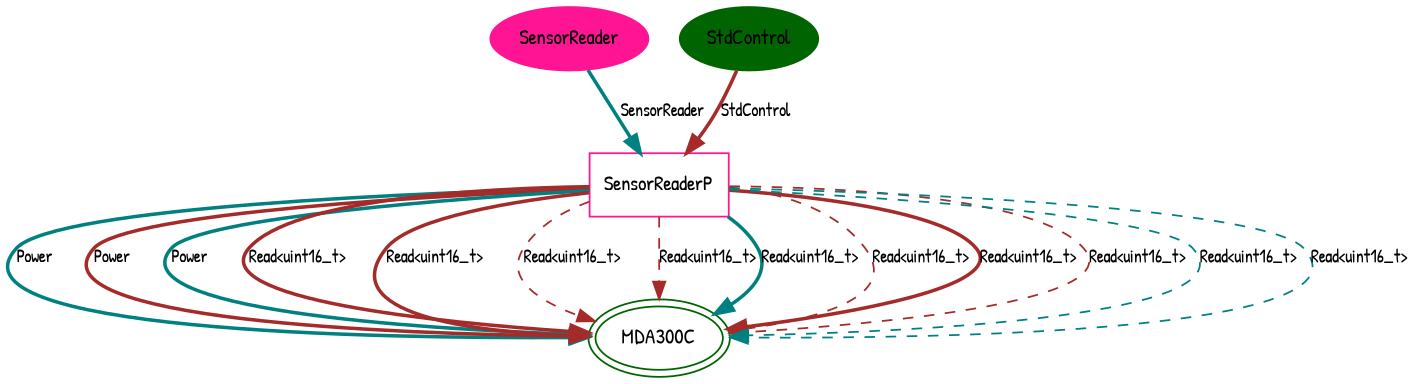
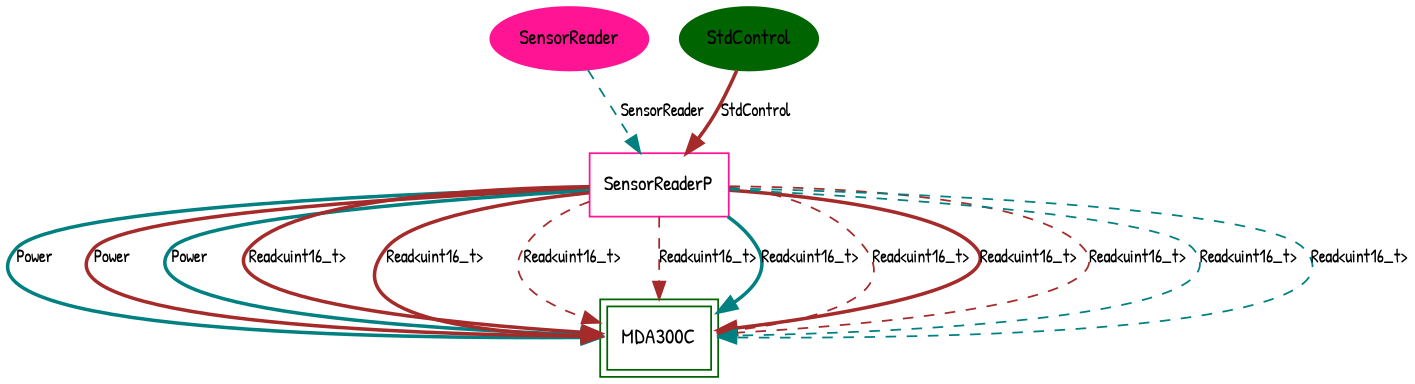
edge "SensorReader" -> "SensorReaderP": style bold -> dashed
node "MDA300C": shape ellipse -> box
